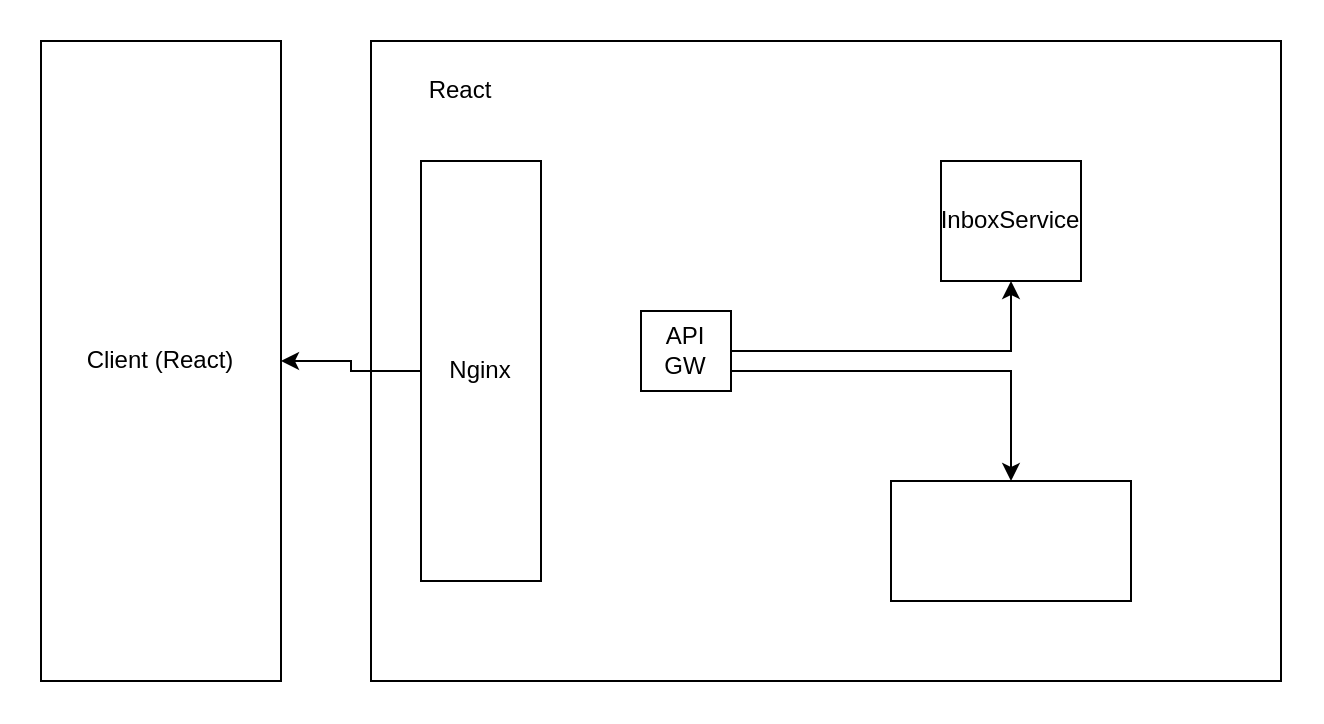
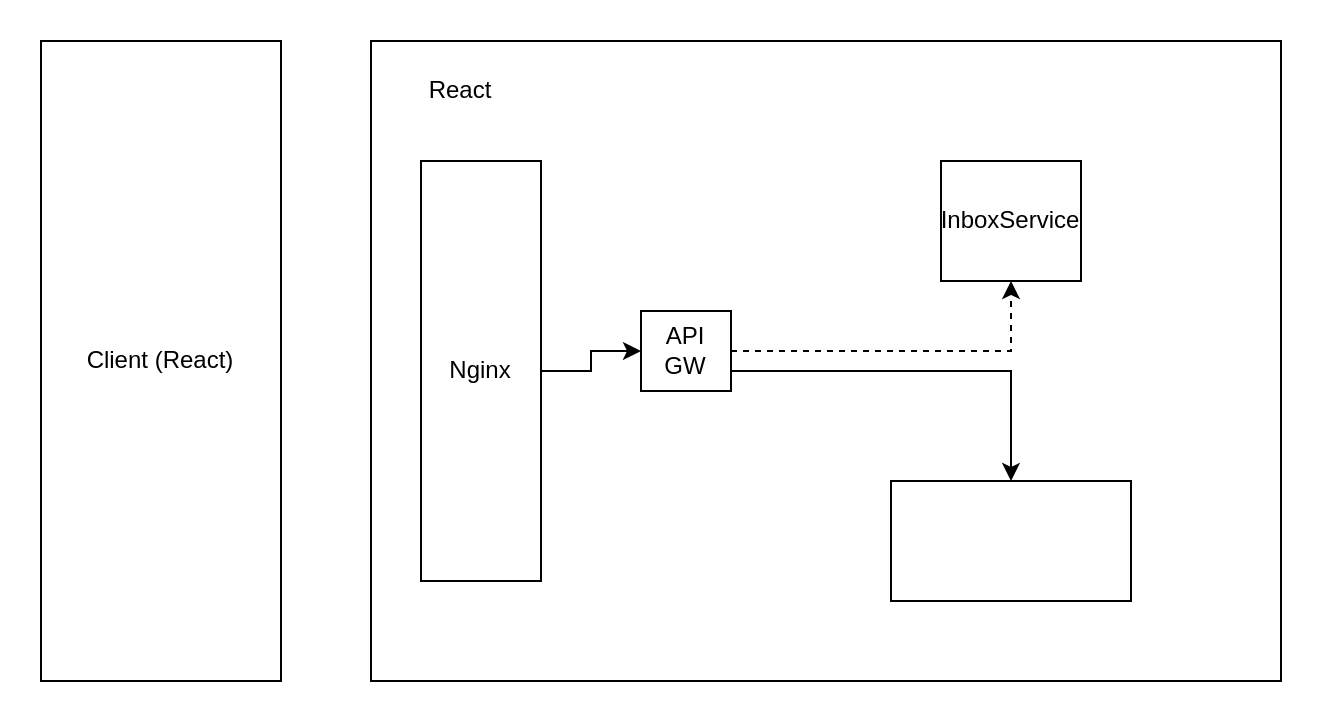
edge "API GW" -> "InboxService": style solid -> dashed
edge "Nginx" -> "Client (React)": now "Nginx" -> "API GW"
